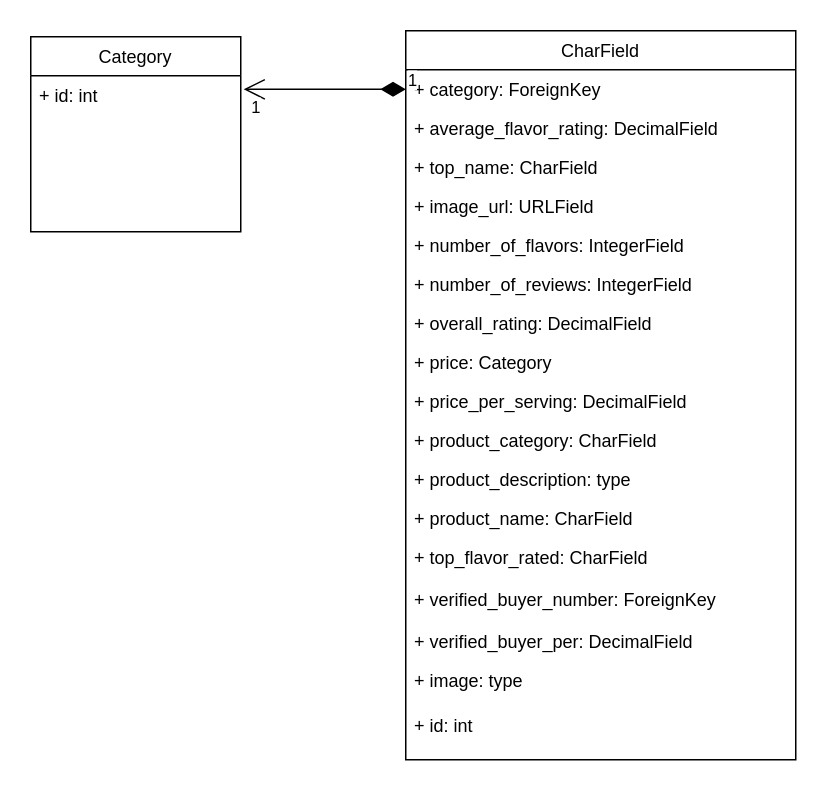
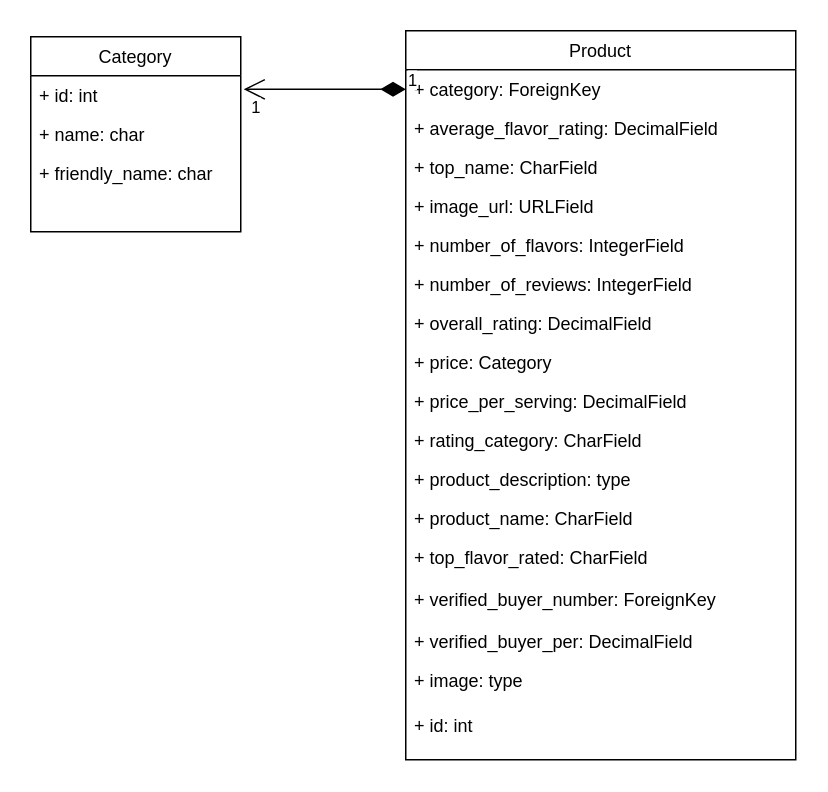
node "CharField": label "CharField" -> "Product"
node "+ name: char": added
node "+ friendly_name: char": added
node "+ product_category: CharField": label "+ product_category: CharField" -> "+ rating_category: CharField"
